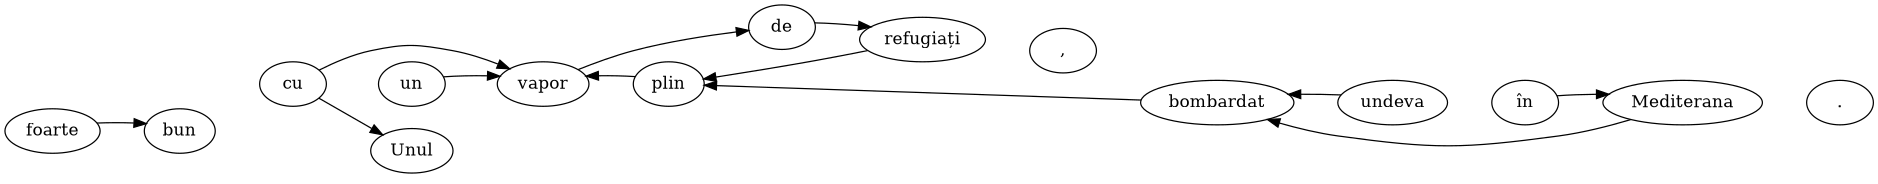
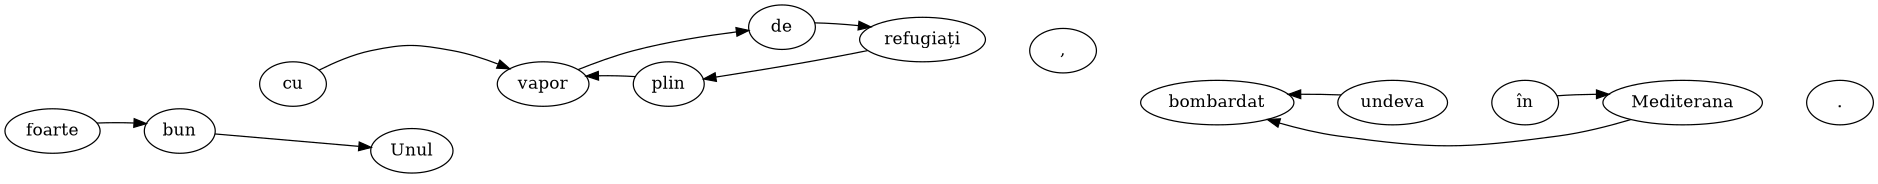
node "un": removed
edge "bombardat" -> "plin": removed
edge "cu" -> "Unul": now "bun" -> "Unul"
